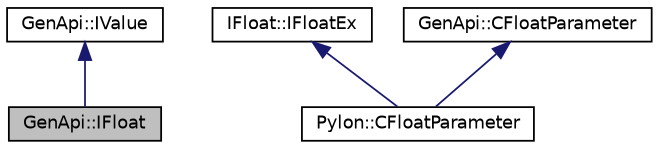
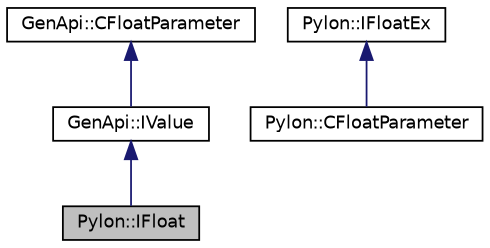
node "IFloat::IFloatEx": label "IFloat::IFloatEx" -> "Pylon::IFloatEx"
edge "Pylon::CFloatParameter" -> "GenApi::CFloatParameter": now "GenApi::IValue" -> "GenApi::CFloatParameter"
node "GenApi::IFloat": label "GenApi::IFloat" -> "Pylon::IFloat"
